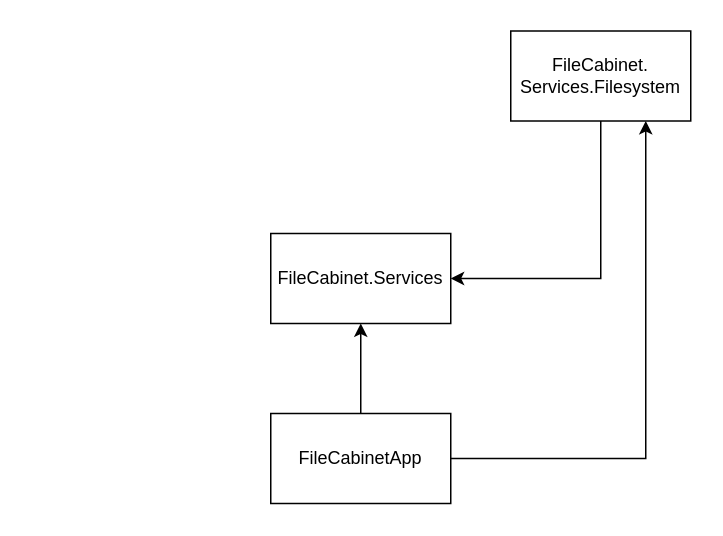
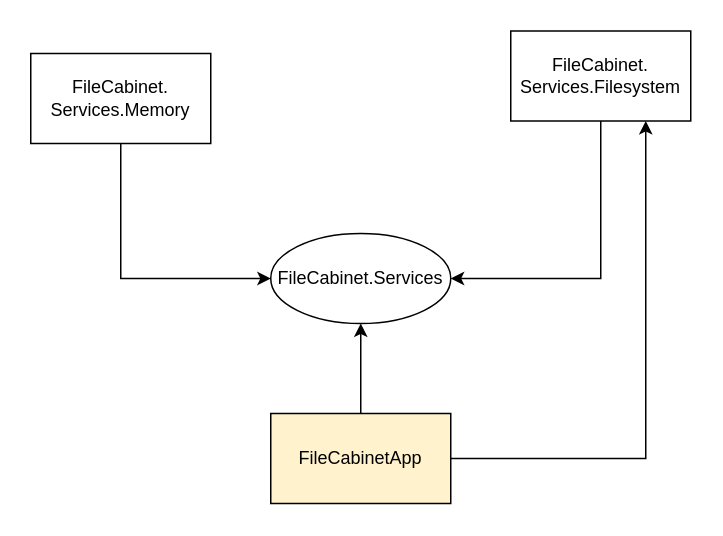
node "FileCabinet. Services.Memory": added
edge "FileCabinet. Services.Memory" -> "FileCabinet.Services": added
node "FileCabinet.Services": shape rectangle -> ellipse
node "FileCabinetApp": fillcolor #ffffff -> #fff2cc
